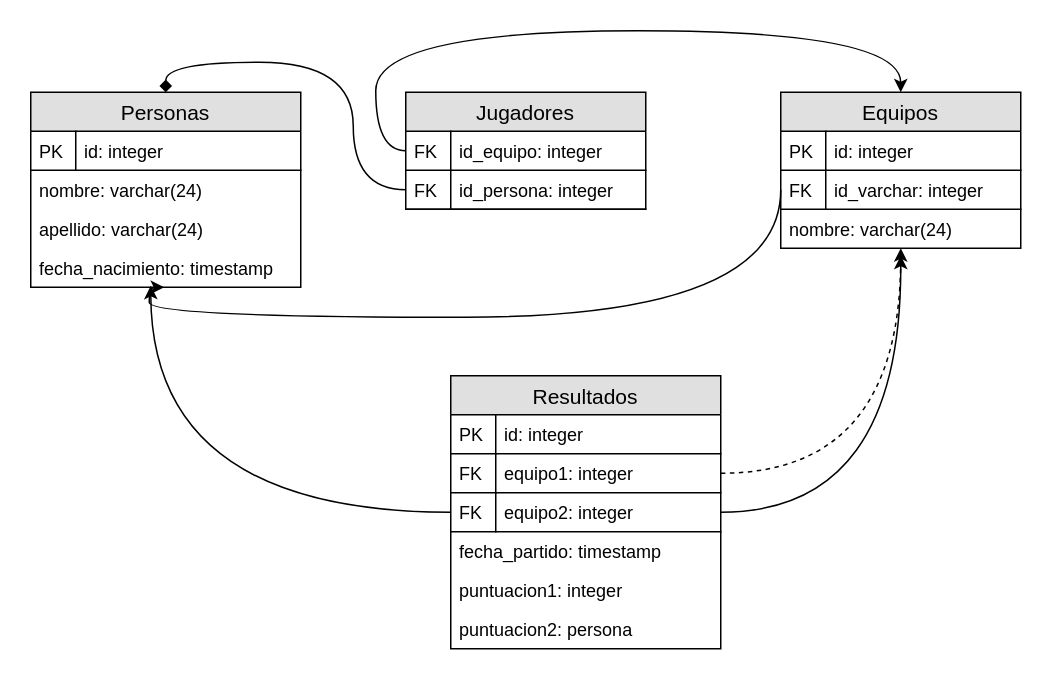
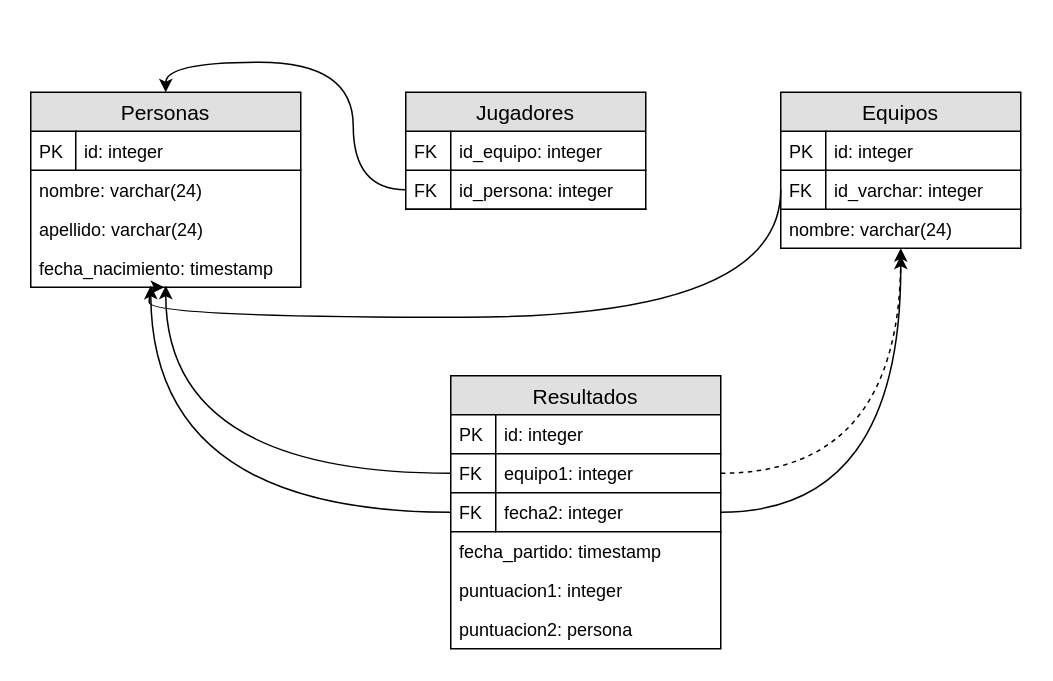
edge "id_equipo: integer" -> "Equipos": removed
edge "id_persona: integer" -> "Personas": arrowhead diamond -> classic
edge "equipo1: integer" -> "fecha_nacimiento: timestamp": added
node "equipo2: integer": label "equipo2: integer" -> "fecha2: integer"
